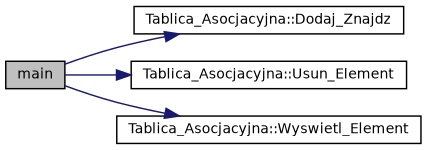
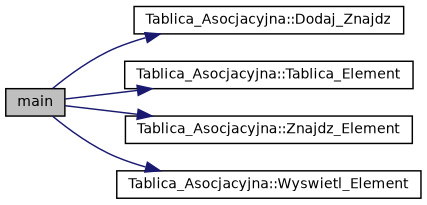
node "Tablica_Asocjacyjna::Usun_Element": label "Tablica_Asocjacyjna::Usun_Element" -> "Tablica_Asocjacyjna::Tablica_Element"
node "Tablica_Asocjacyjna::Znajdz_Element": added
